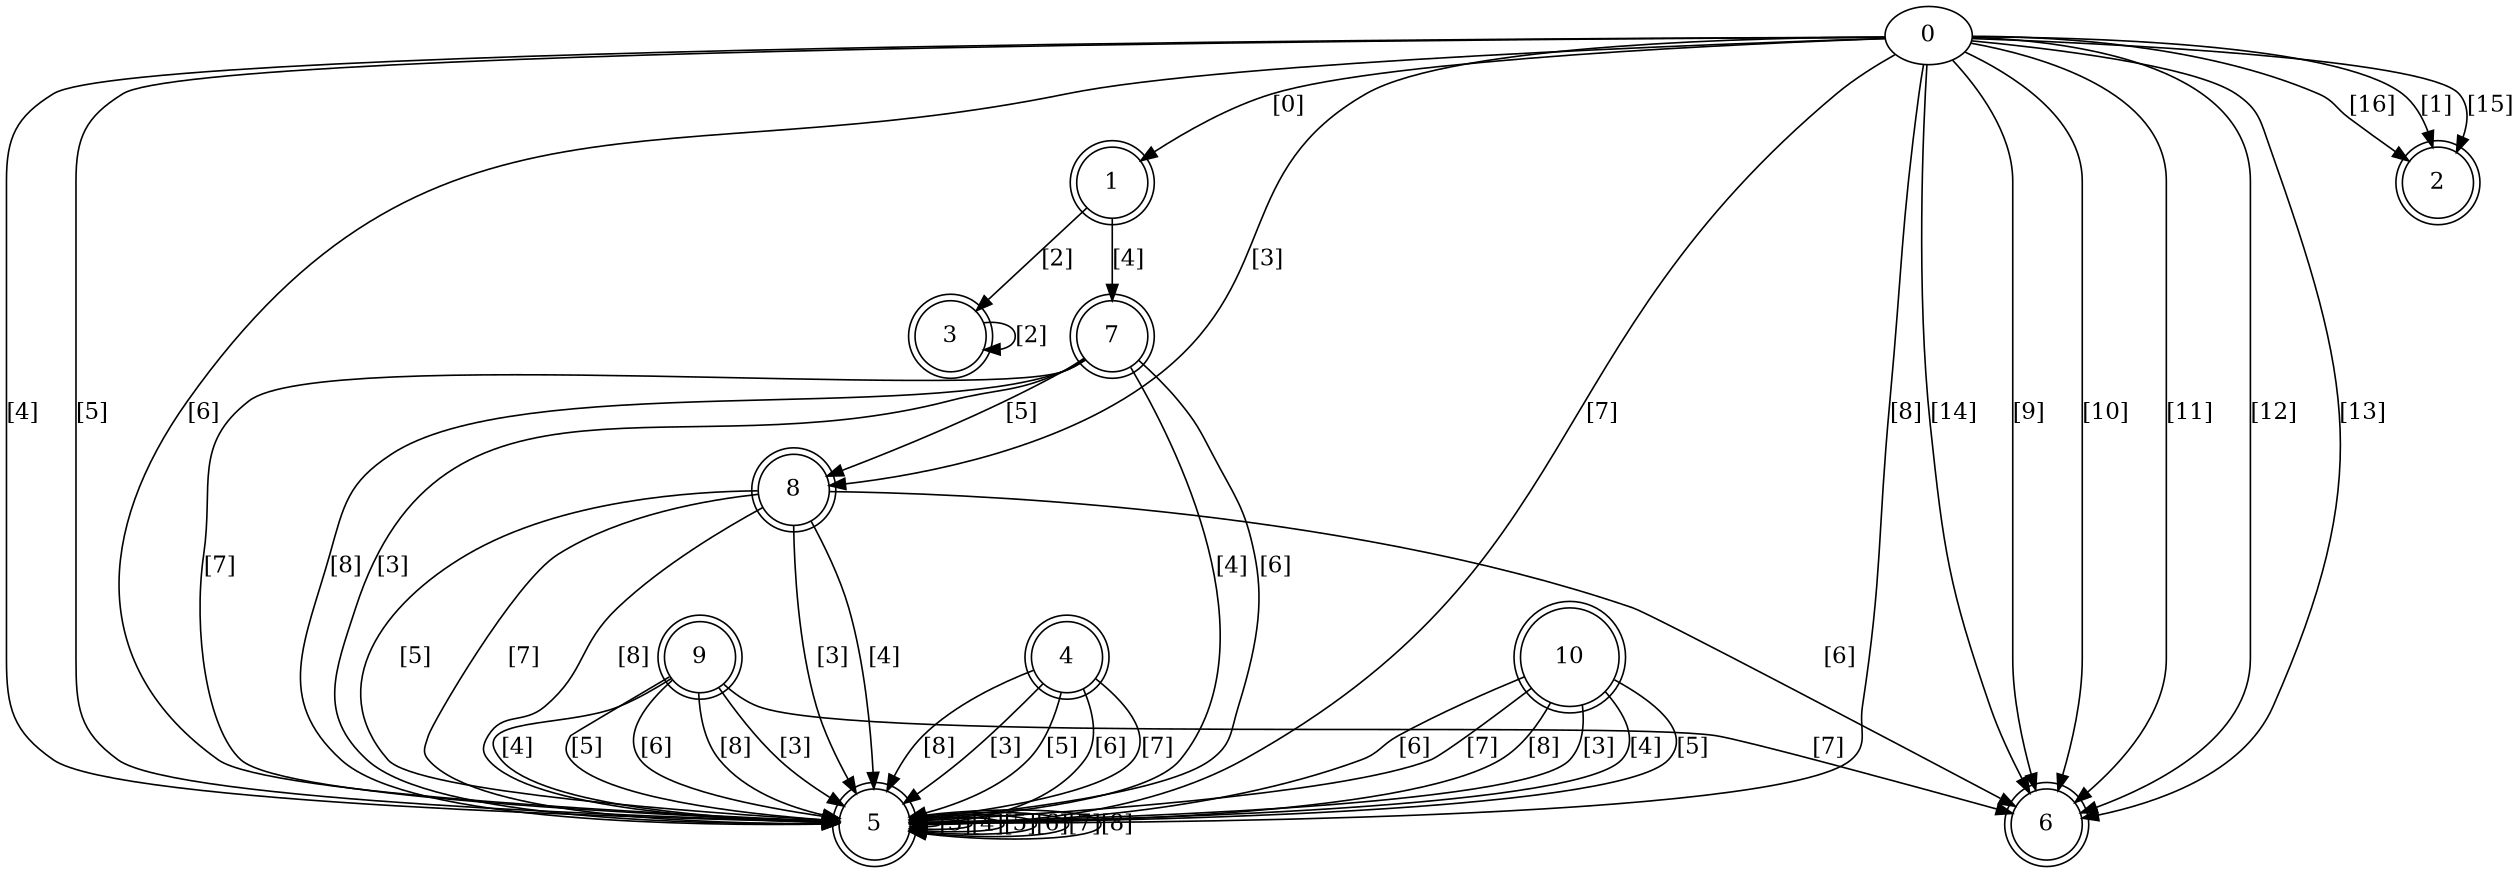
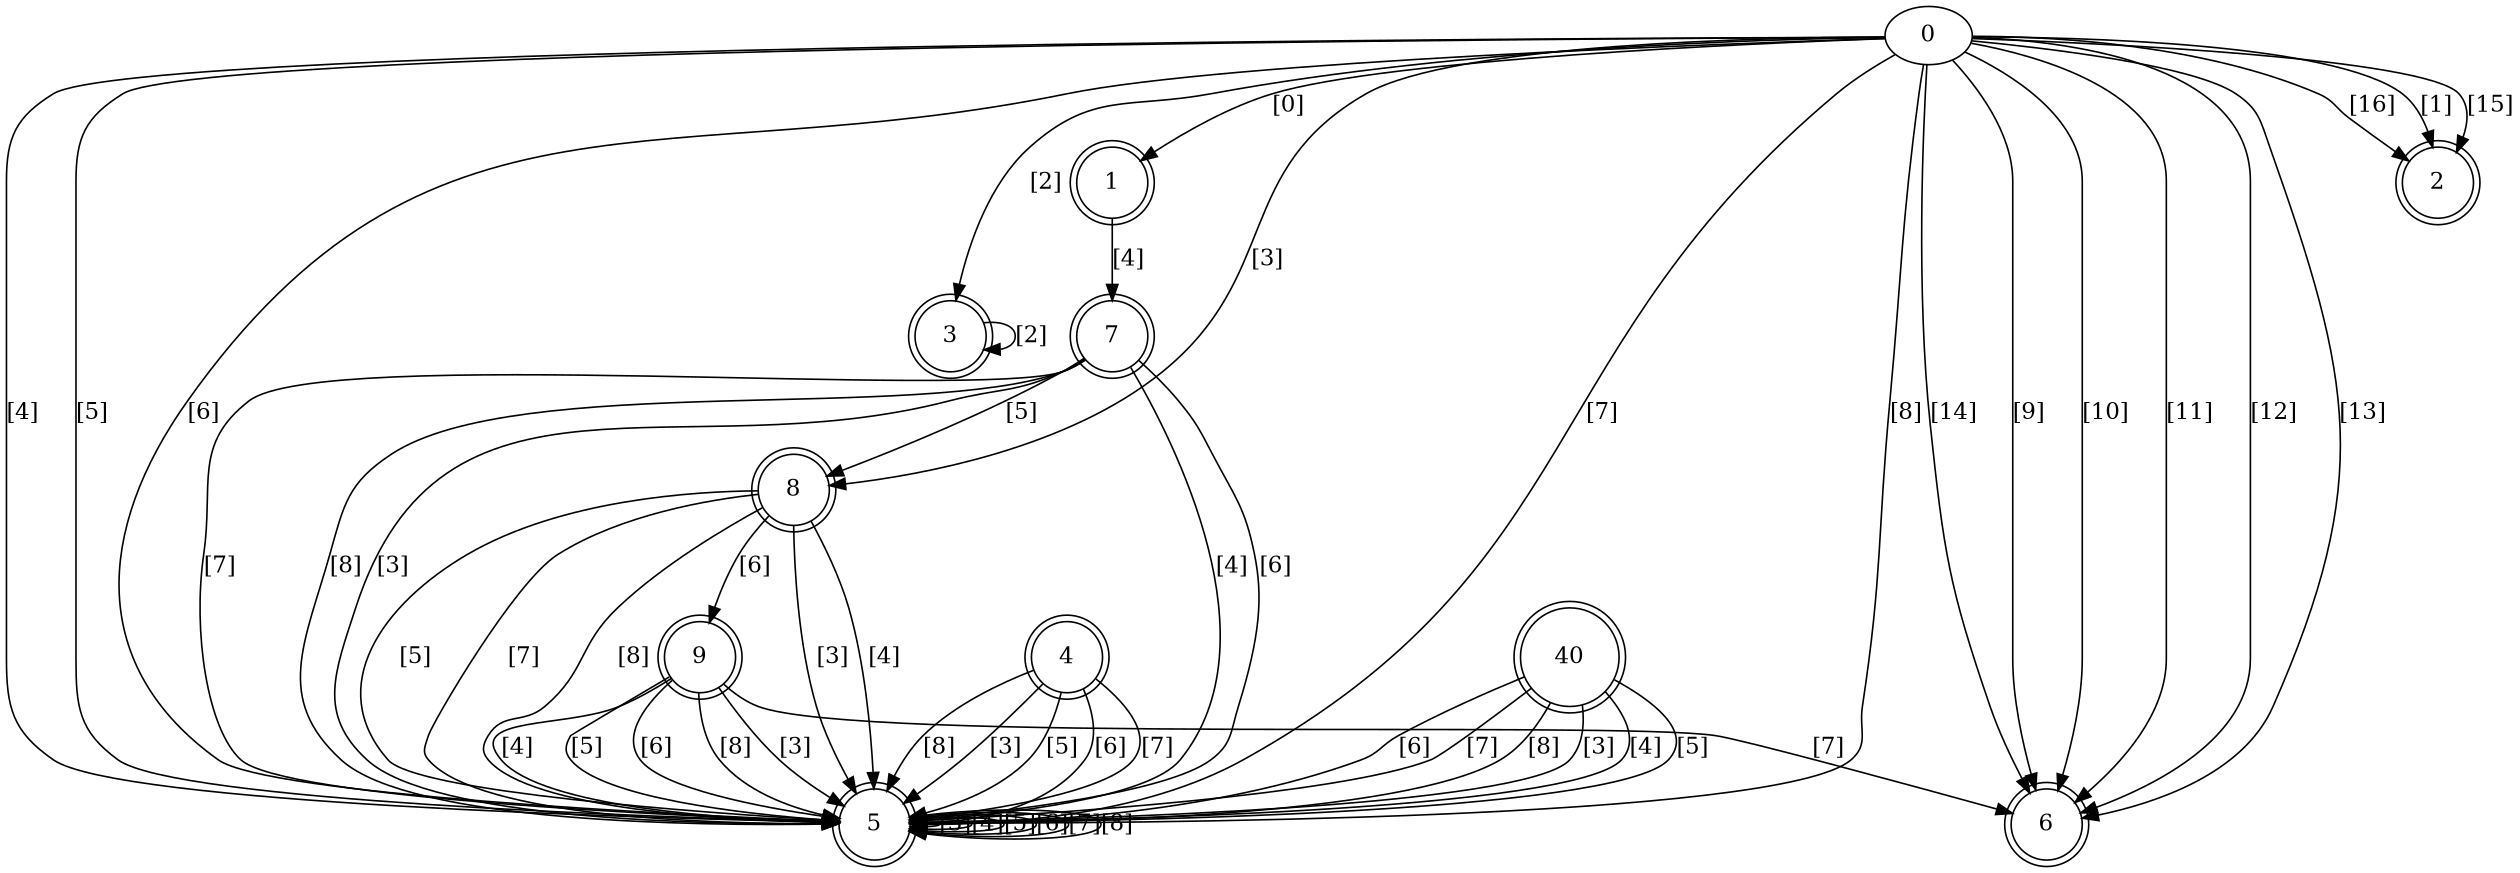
edge "1" -> "3": now "0" -> "3"
edge "8" -> "6": now "8" -> "9"
node "10": label "10" -> "40"
